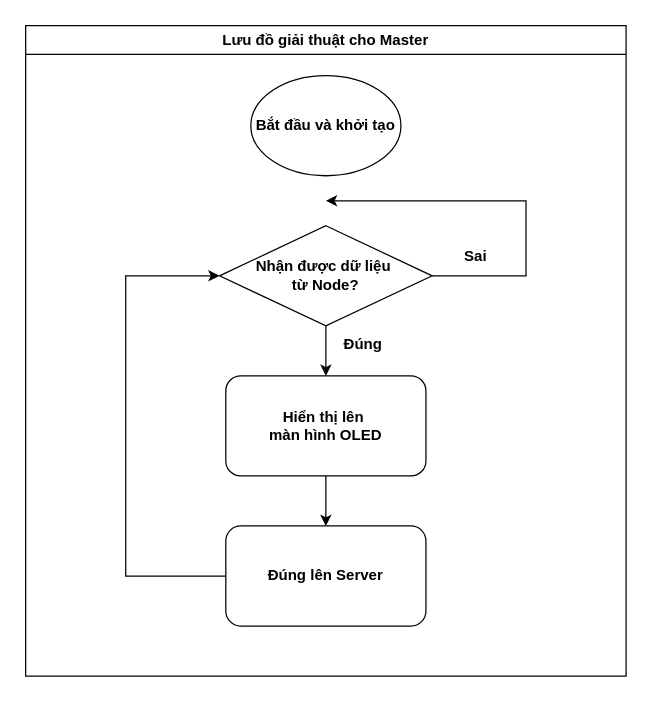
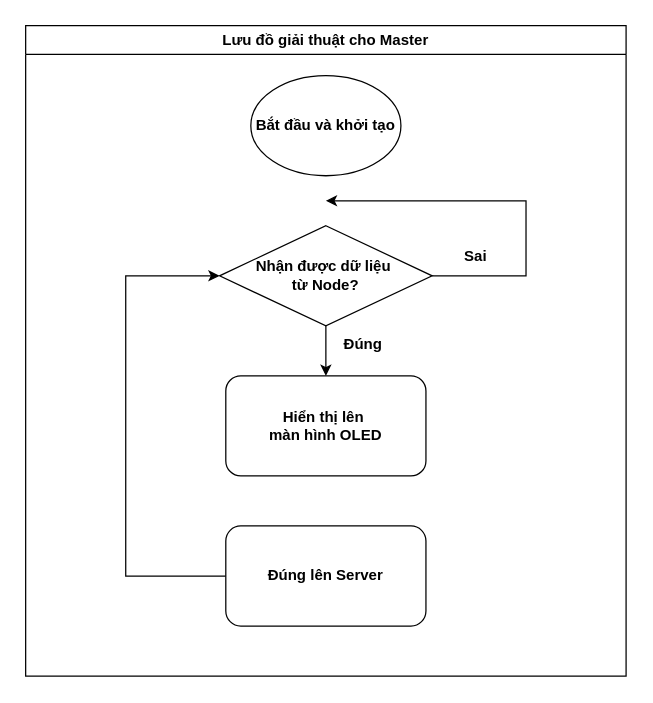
edge "Hiển thị lên màn hình OLED" -> "Đúng lên Server": removed
